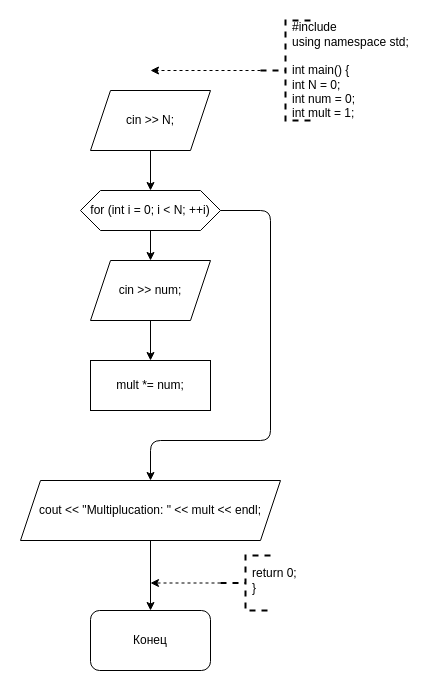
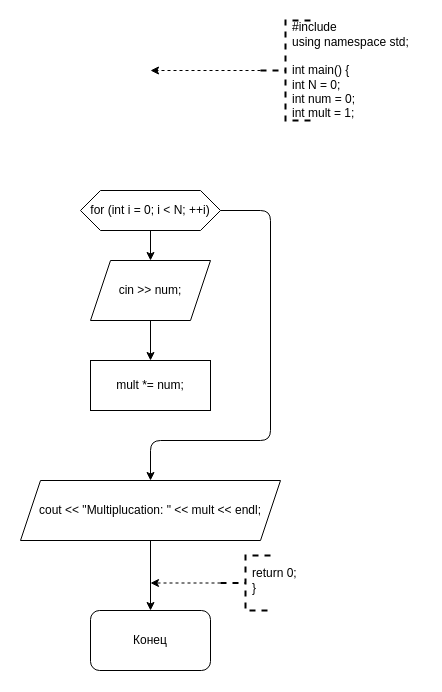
node "cin >> N;": removed
edge "cin >> N;" -> "for (int i = 0; i < N; ++i)": removed
